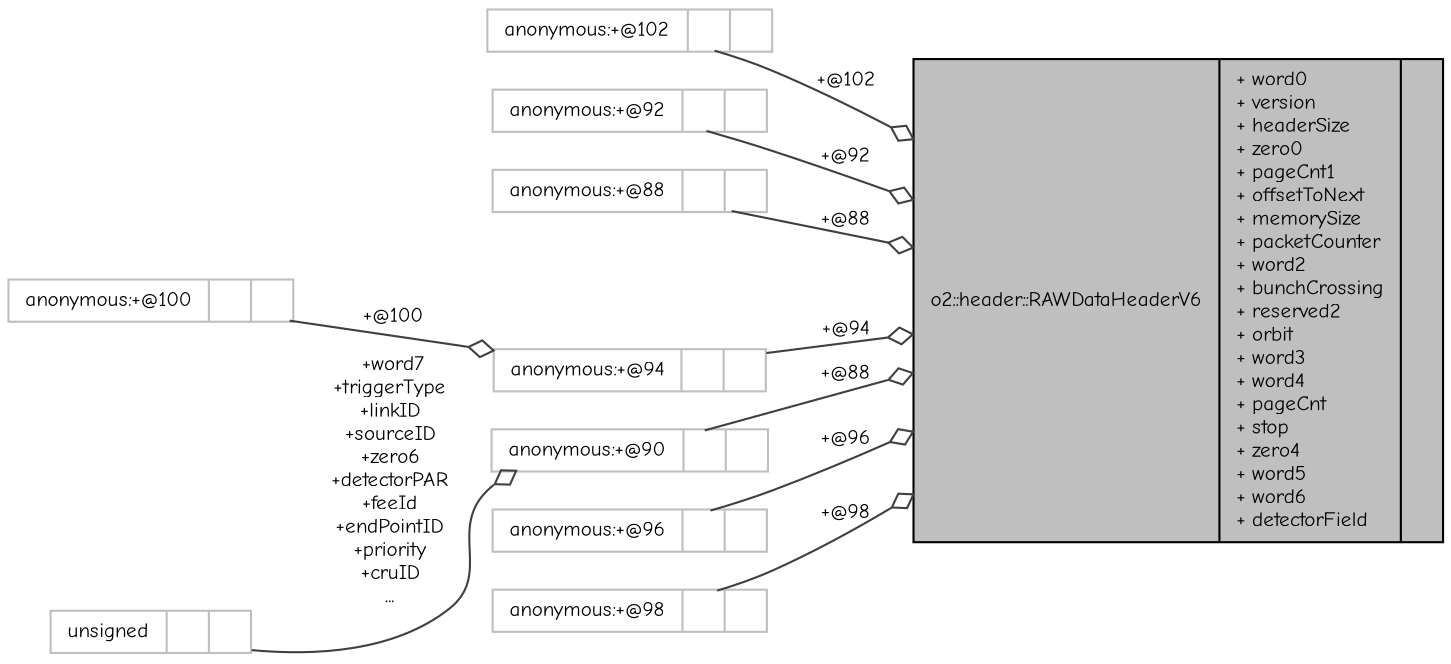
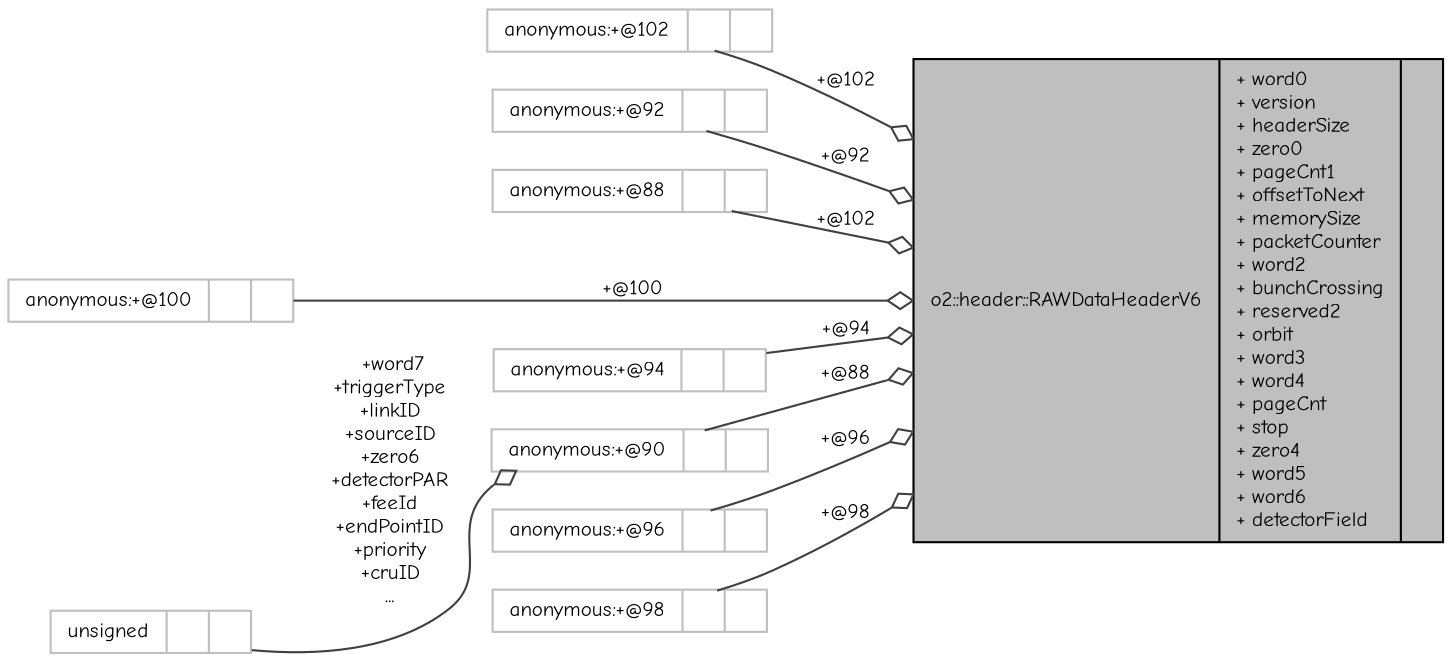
edge "anonymous:+@88" -> "o2::header::RAWDataHeaderV6": label " +@88" -> " +@102"
edge "anonymous:+@100" -> "anonymous:+@94": now "anonymous:+@100" -> "o2::header::RAWDataHeaderV6"
